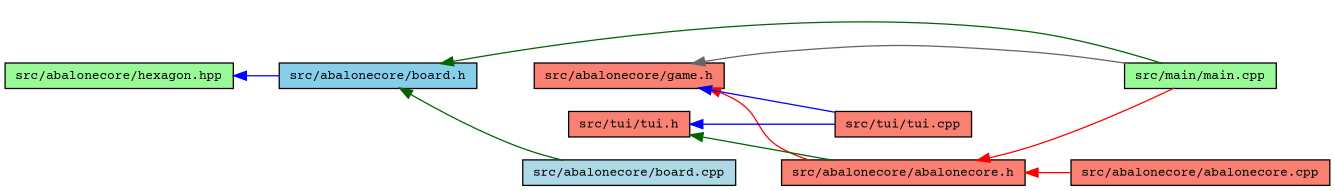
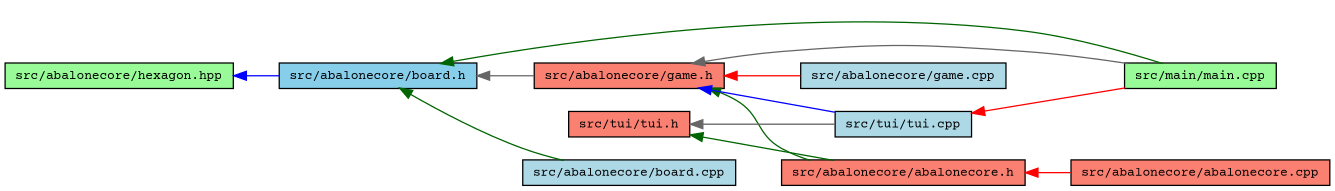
edge "src/abalonecore/game.h" -> "src/abalonecore/board.h": added
node "src/abalonecore/game.cpp": added
edge "src/tui/tui.cpp" -> "src/tui/tui.h": color blue -> gray40
node "src/tui/tui.cpp": fillcolor salmon -> lightblue
edge "src/main/main.cpp" -> "src/abalonecore/abalonecore.h": now "src/main/main.cpp" -> "src/tui/tui.cpp"
edge "src/abalonecore/abalonecore.h" -> "src/abalonecore/game.h": color red -> darkgreen
